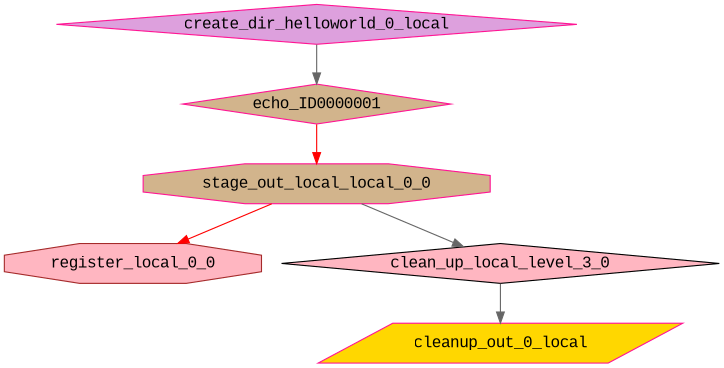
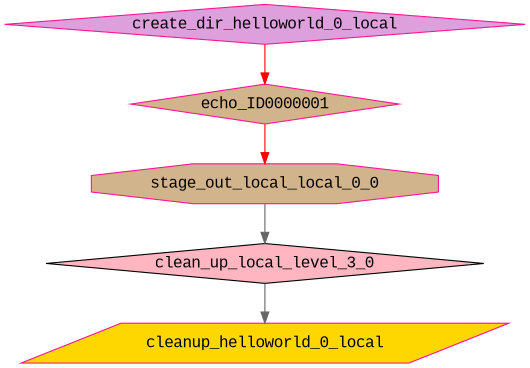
edge "create_dir_helloworld_0_local" -> "echo_ID0000001": color gray40 -> red
node "register_local_0_0": removed
node "cleanup_out_0_local": label "cleanup_out_0_local" -> "cleanup_helloworld_0_local"
